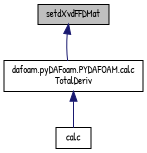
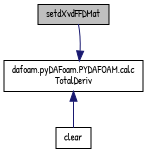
edge "dafoam.pyDAFoam.PYDAFOAM.calc TotalDeriv" -> "setdXvdFFDMat": reversed
node "calc": label "calc" -> "clear"
